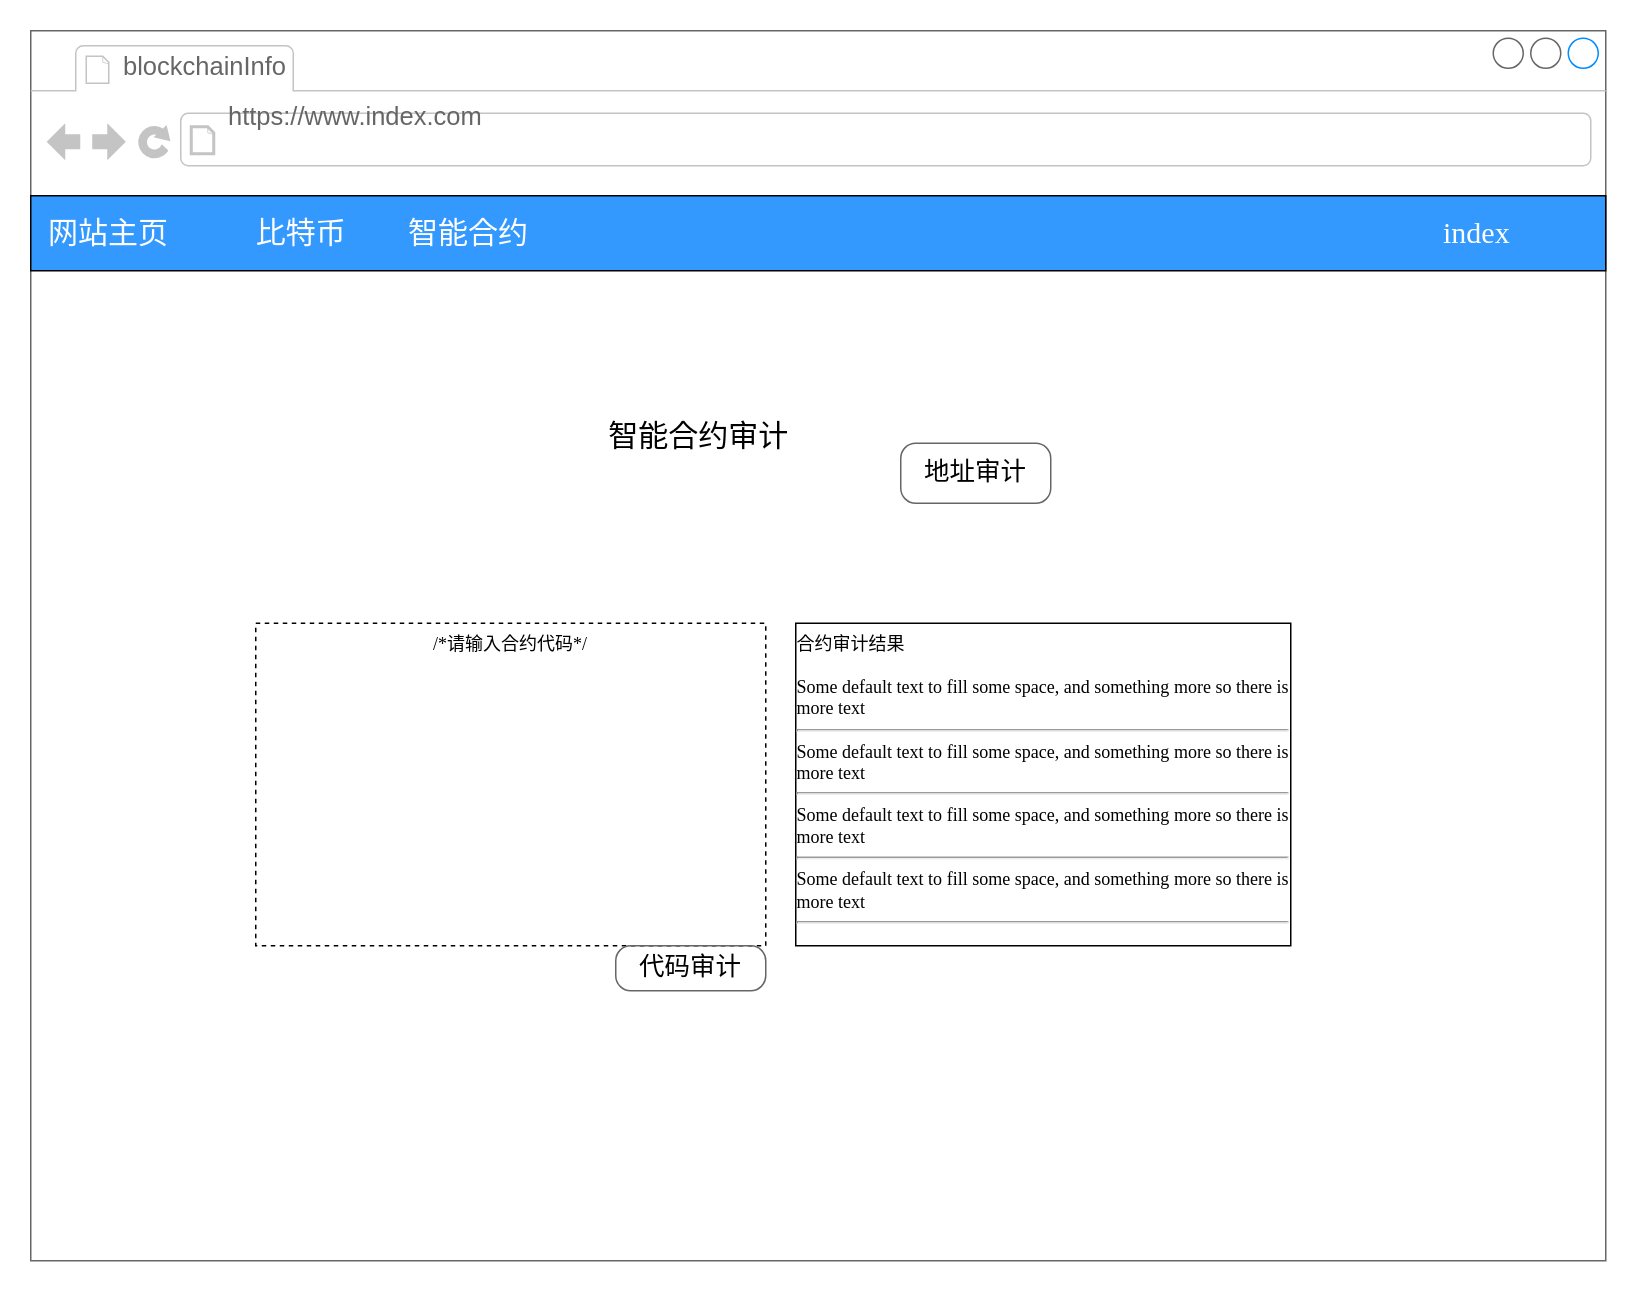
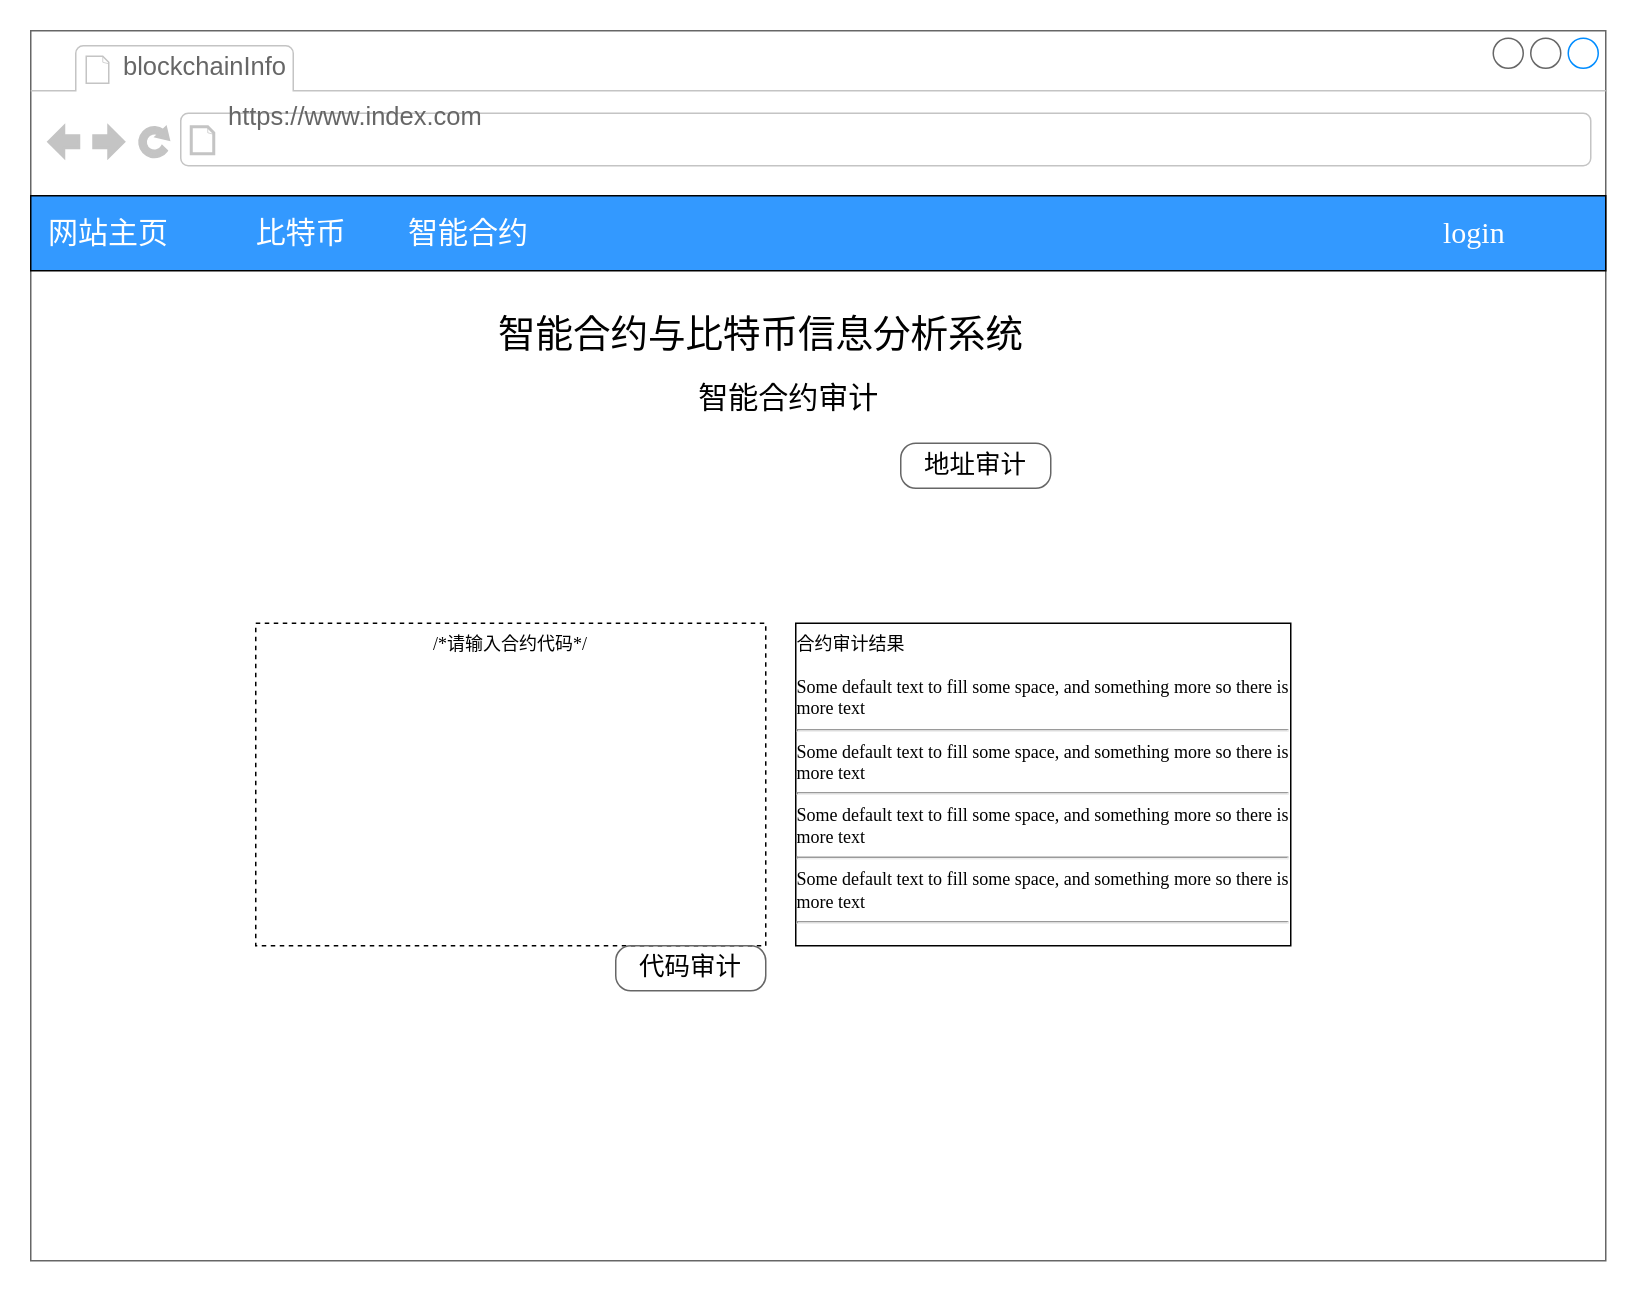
node "index": label "index" -> "login"
node "智能合约与比特币信息分析系统": added
node "智能合约审计": moved (698, 436) -> (788, 398)
node "地址审计": size 150x60 -> 150x45
